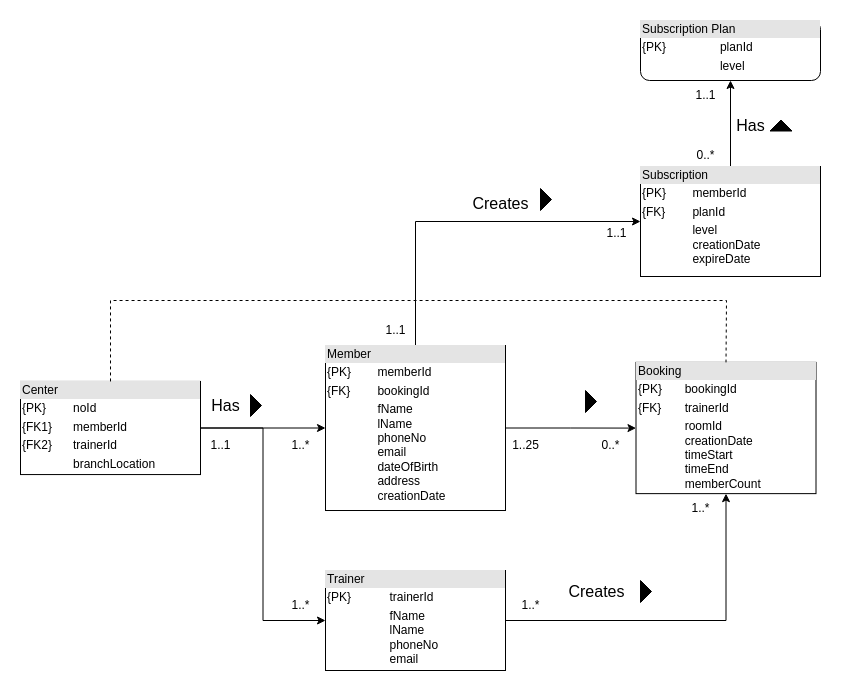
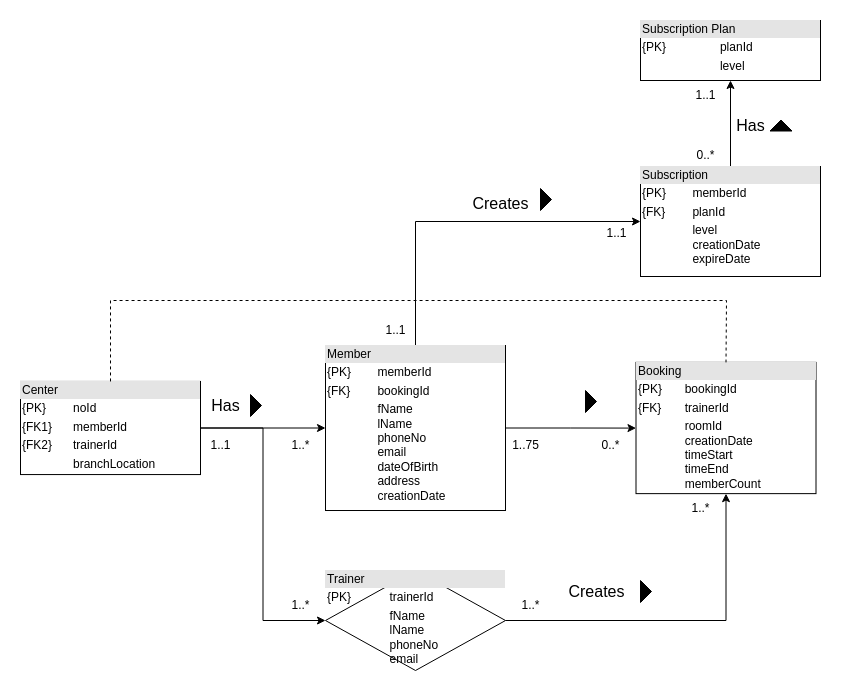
node "Subscription Plan {PK} planId level": shape rounded rectangle -> rectangle
node "1..25": label "1..25" -> "1..75"
node "Trainer {PK} trainerId fName lName phoneNo email": shape rectangle -> diamond
